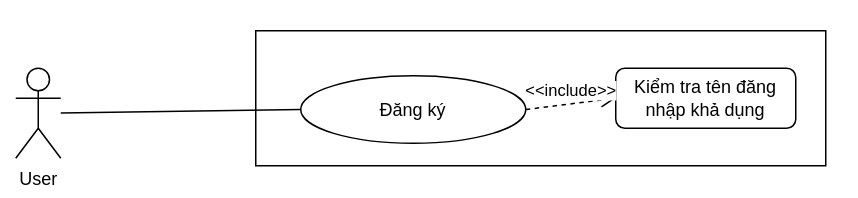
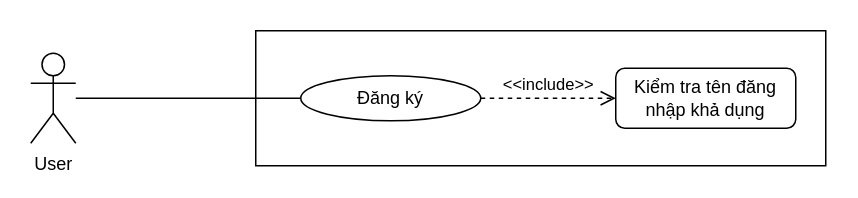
node "Đăng ký": size 225x68 -> 180x45
node "User": moved (38, 113) -> (53, 98)
